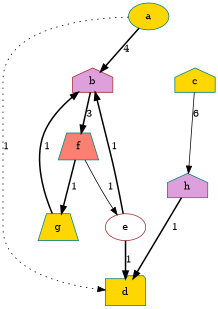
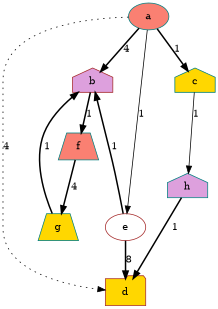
node "a": fillcolor gold -> salmon
edge "a" -> "c": added, label "1"
edge "b" -> "f": label "3" -> "1"
edge "c" -> "h": label "6" -> "1"
edge "a" -> "d": label "1" -> "4"
edge "f" -> "e": now "a" -> "e"
edge "f" -> "g": label "1" -> "4"
edge "e" -> "d": label "1" -> "8"
node "d": color teal -> brown
